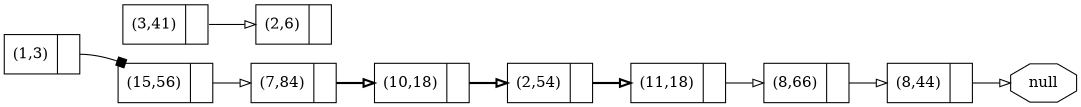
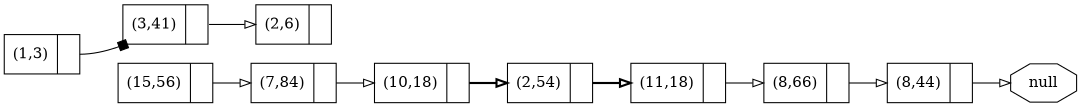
edge "(1,3)" -> "(15,56)": now "(1,3)" -> "(3,41)"
edge "(7,84)" -> "(10,18)": style bold -> solid
